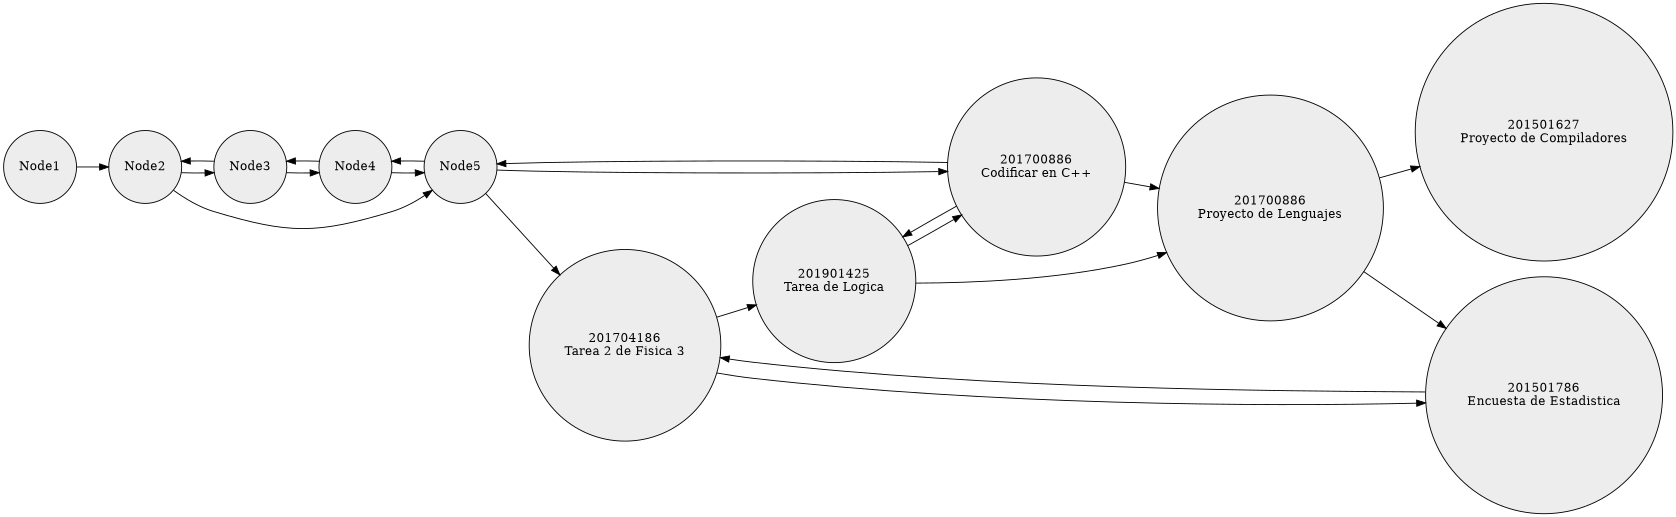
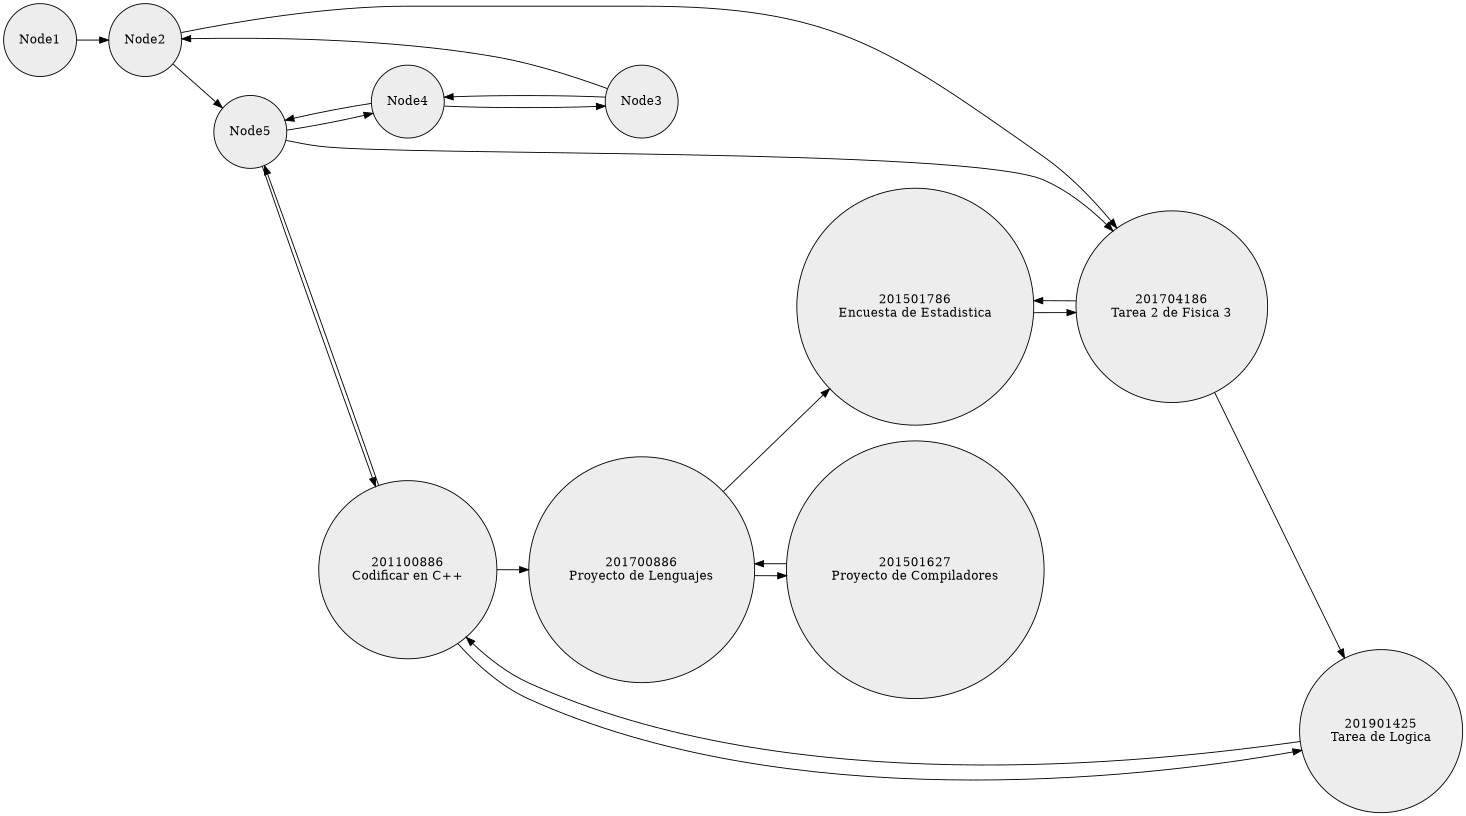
node "201700886 Codificar en C++": label "201700886 Codificar en C++" -> "201100886 Codificar en C++"
edge "Node2" -> "Node3": now "Node2" -> "201704186 Tarea 2 de Fisica 3"
edge "201901425 Tarea de Logica" -> "201700886 Proyecto de Lenguajes": now "201501627 Proyecto de Compiladores" -> "201700886 Proyecto de Lenguajes"
